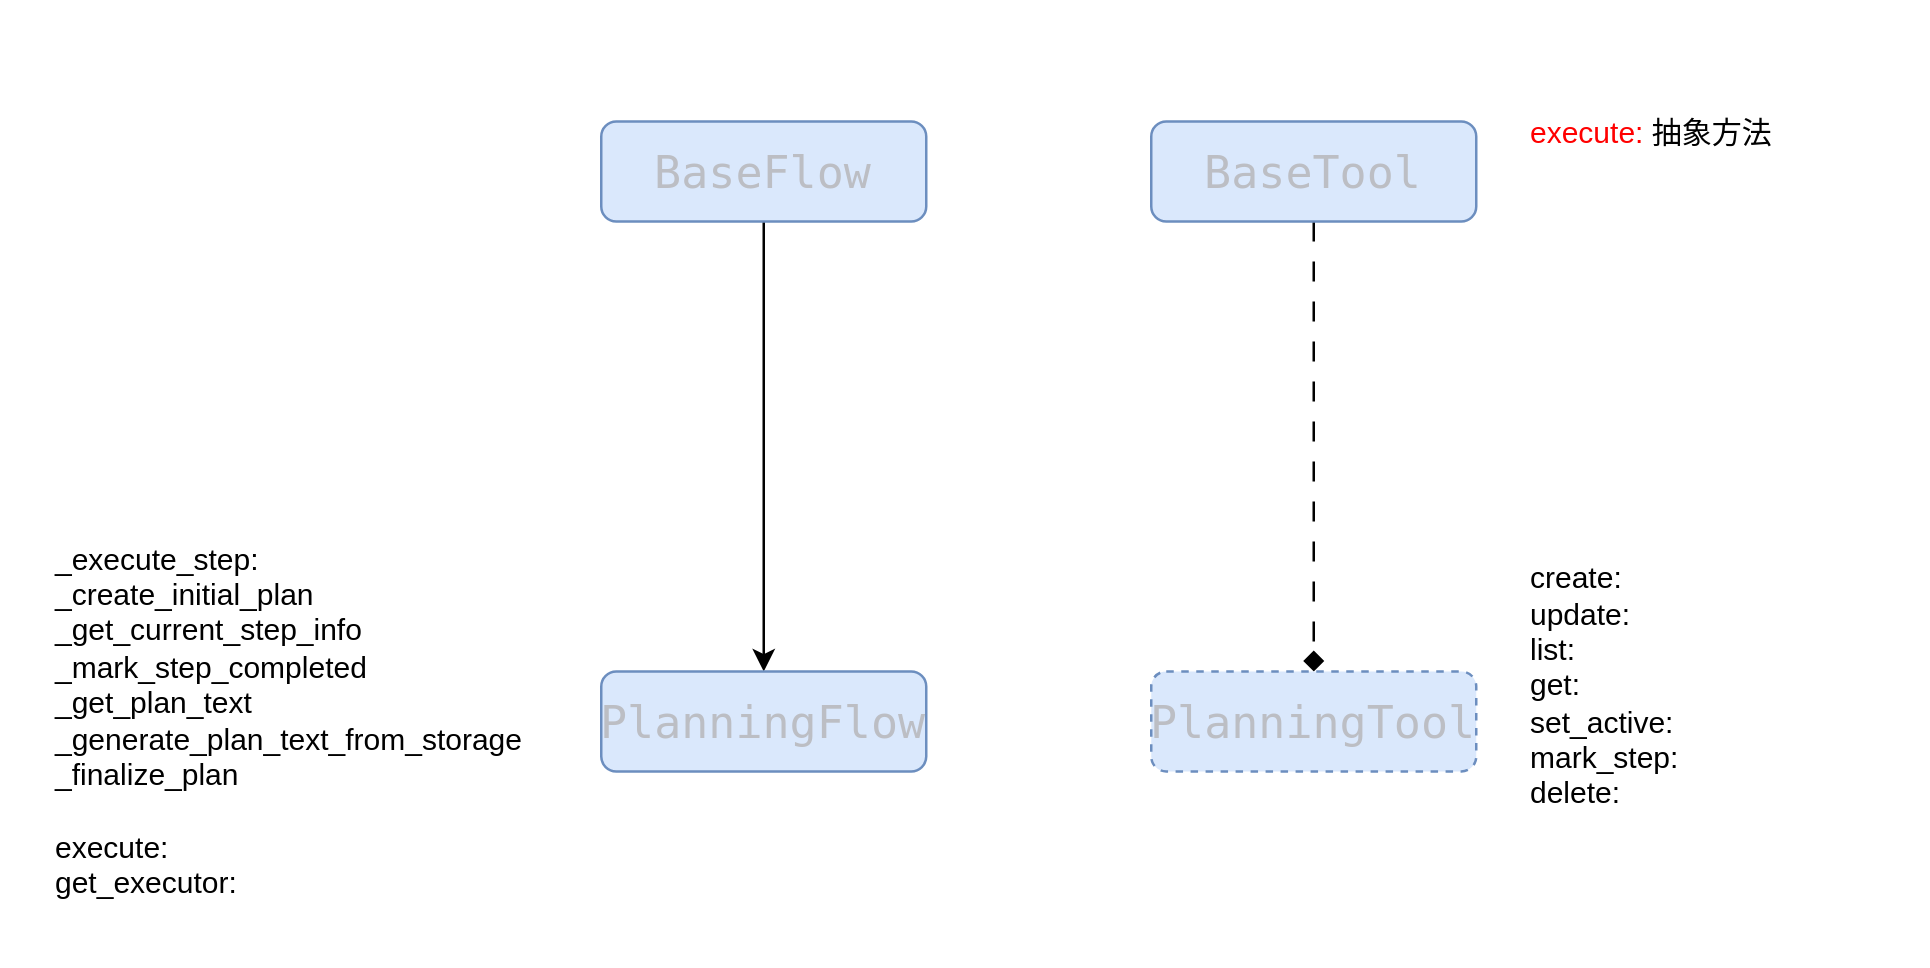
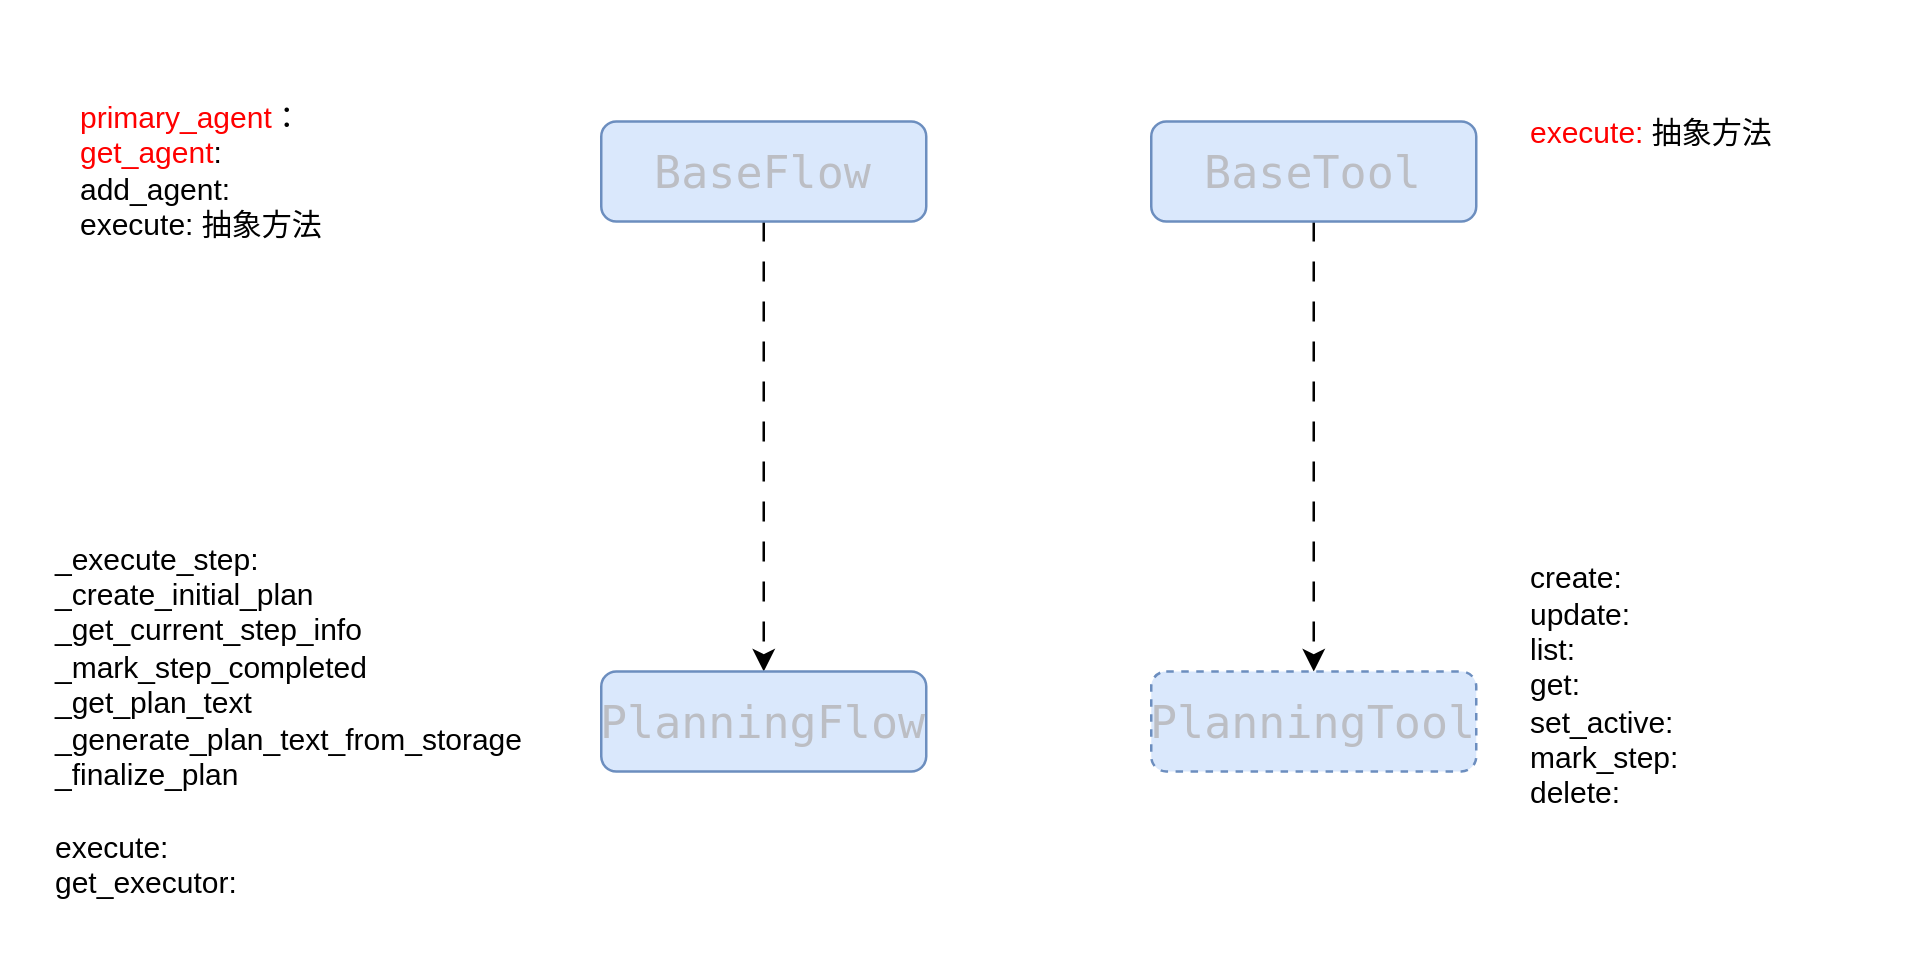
node "primary_agent： get_agent: add_agent: execute: 抽象方法": added
edge "BaseFlow" -> "PlanningFlow": style solid -> dashed
edge "BaseTool" -> "PlanningTool": arrowhead diamond -> classic
